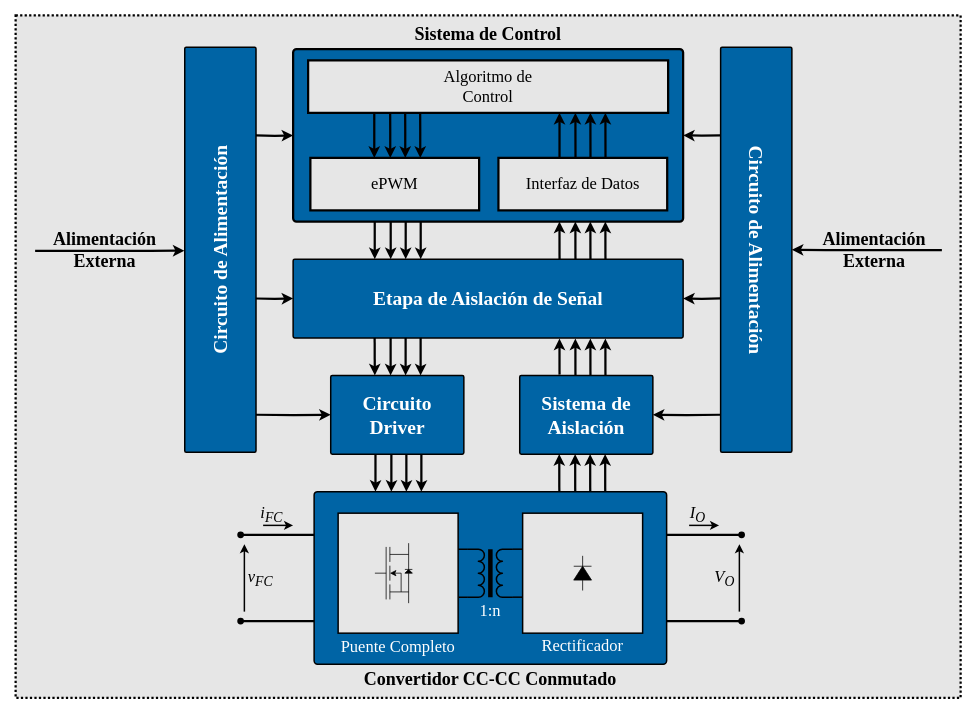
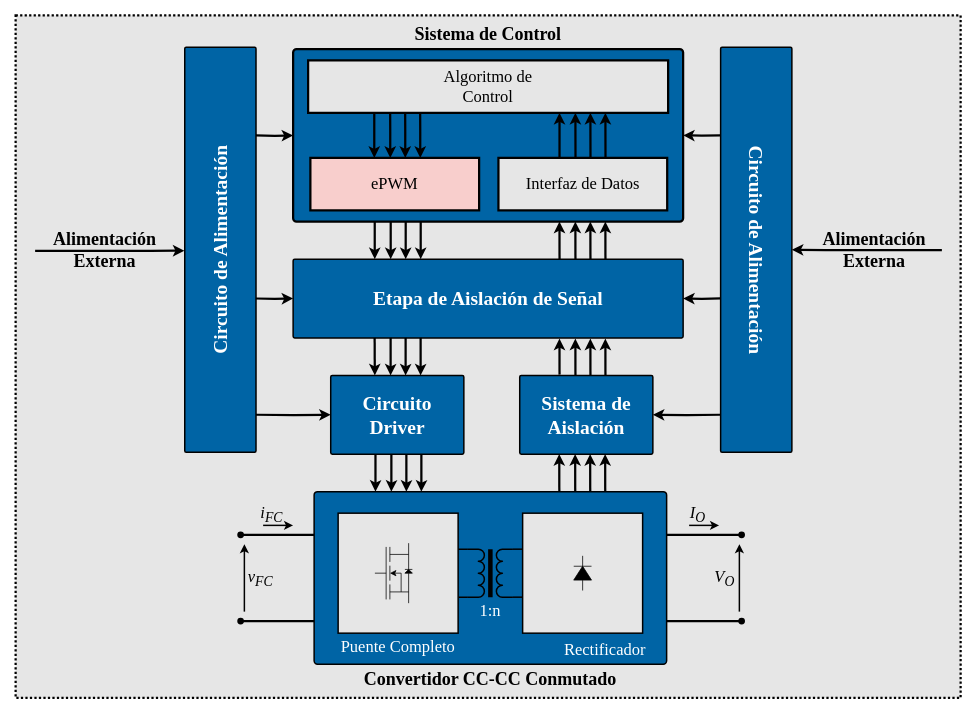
node "ePWM": fillcolor #e6e6e6 -> #f8cecc
node "Rectificador": moved (582, 646) -> (605, 650)
